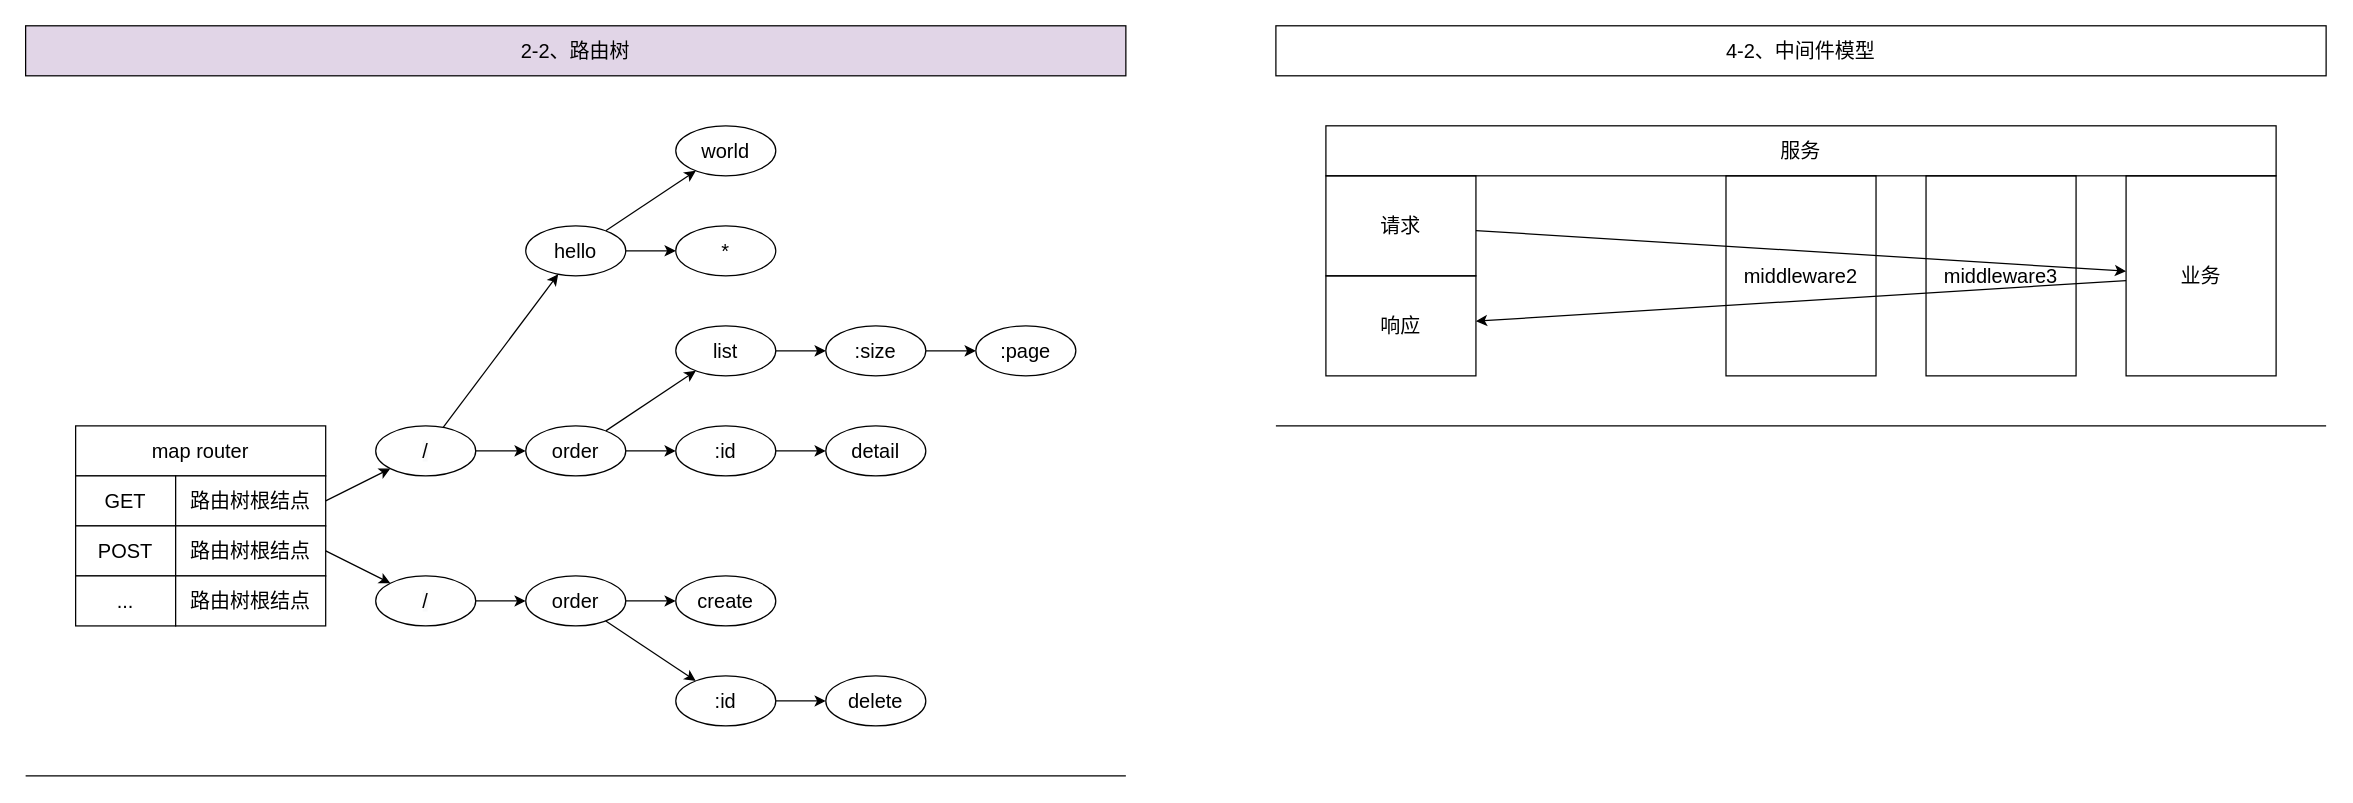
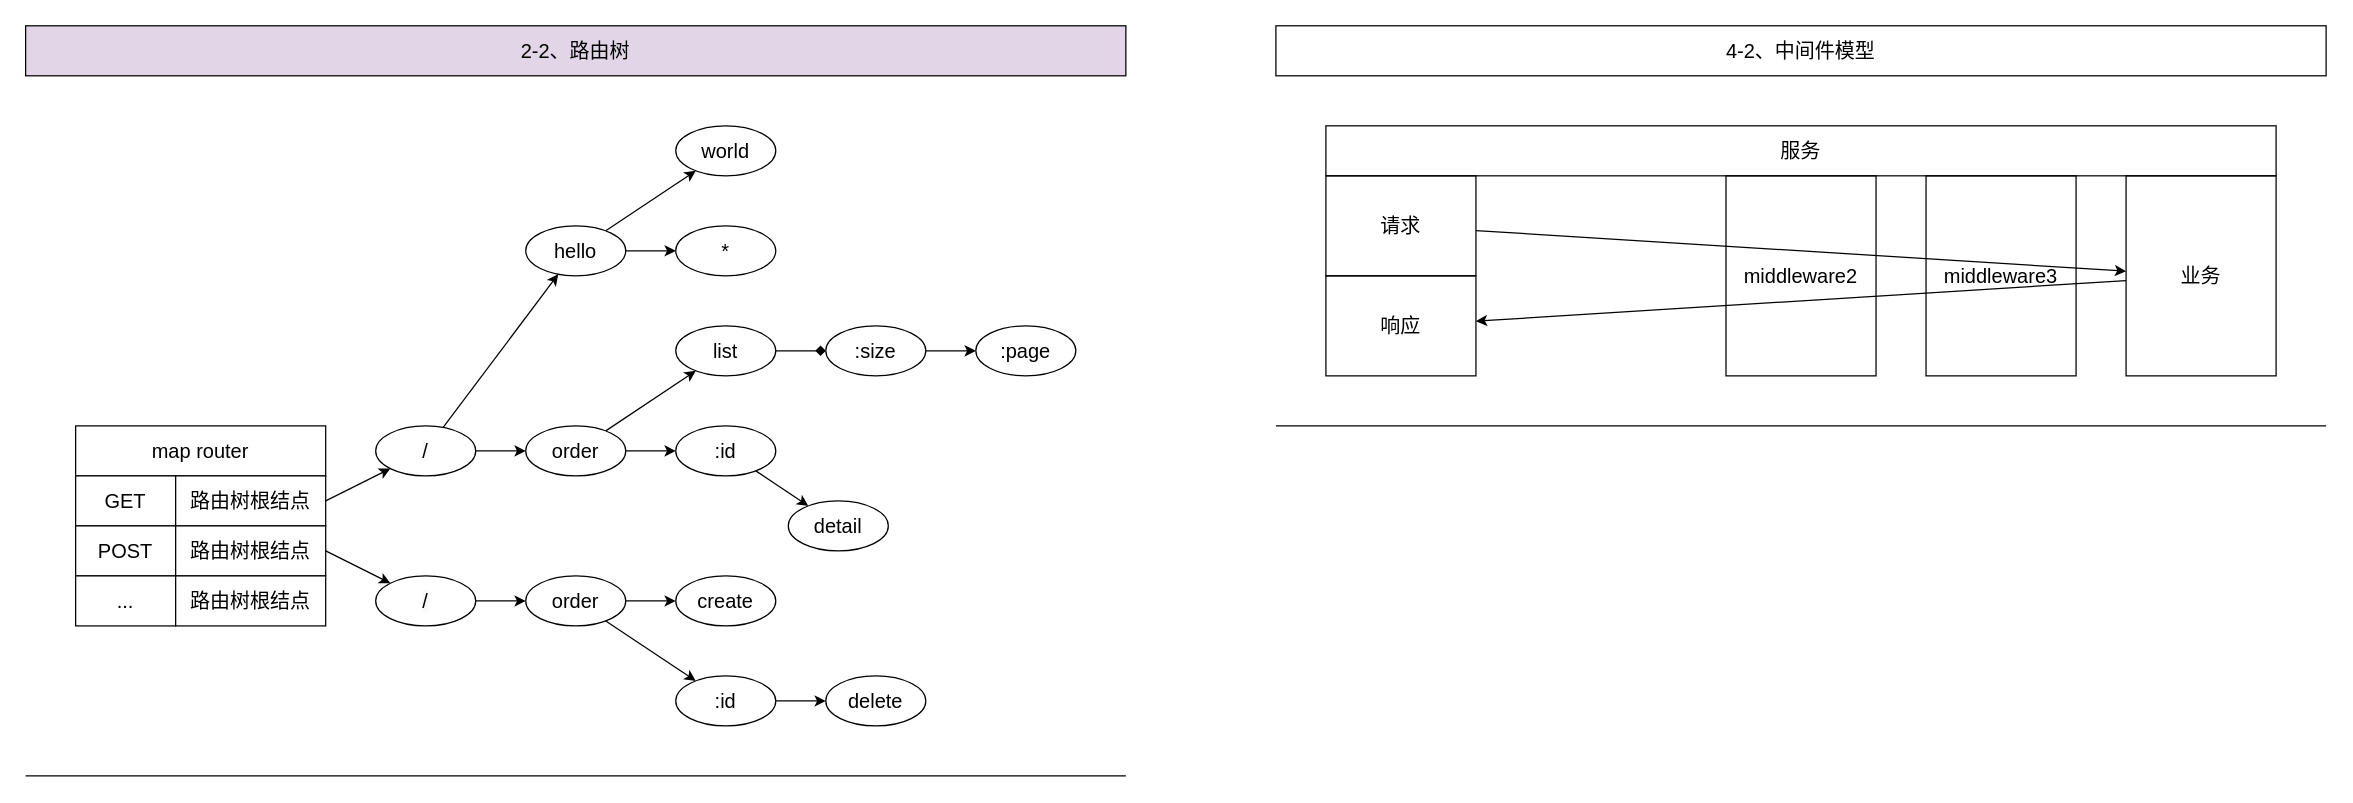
edge "list" -> ":size": arrowhead classic -> diamond
node "detail": moved (876, 451) -> (838, 526)
